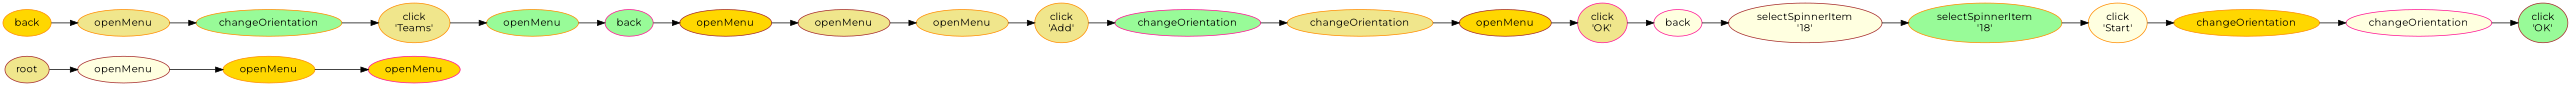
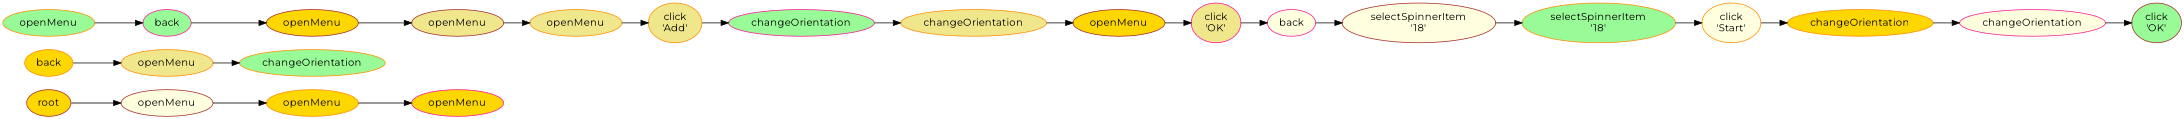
node "click 'Teams'": removed
node "root": fillcolor khaki -> gold
